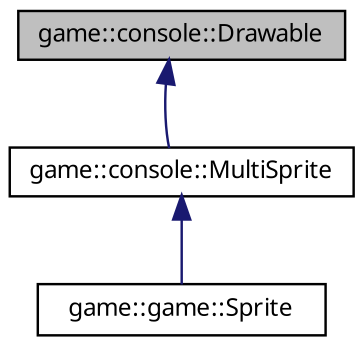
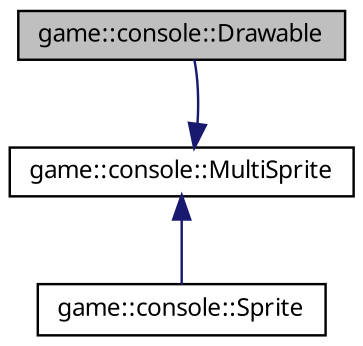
edge "game::console::MultiSprite" -> "game::console::Drawable": reversed
node "game::game::Sprite": label "game::game::Sprite" -> "game::console::Sprite"
